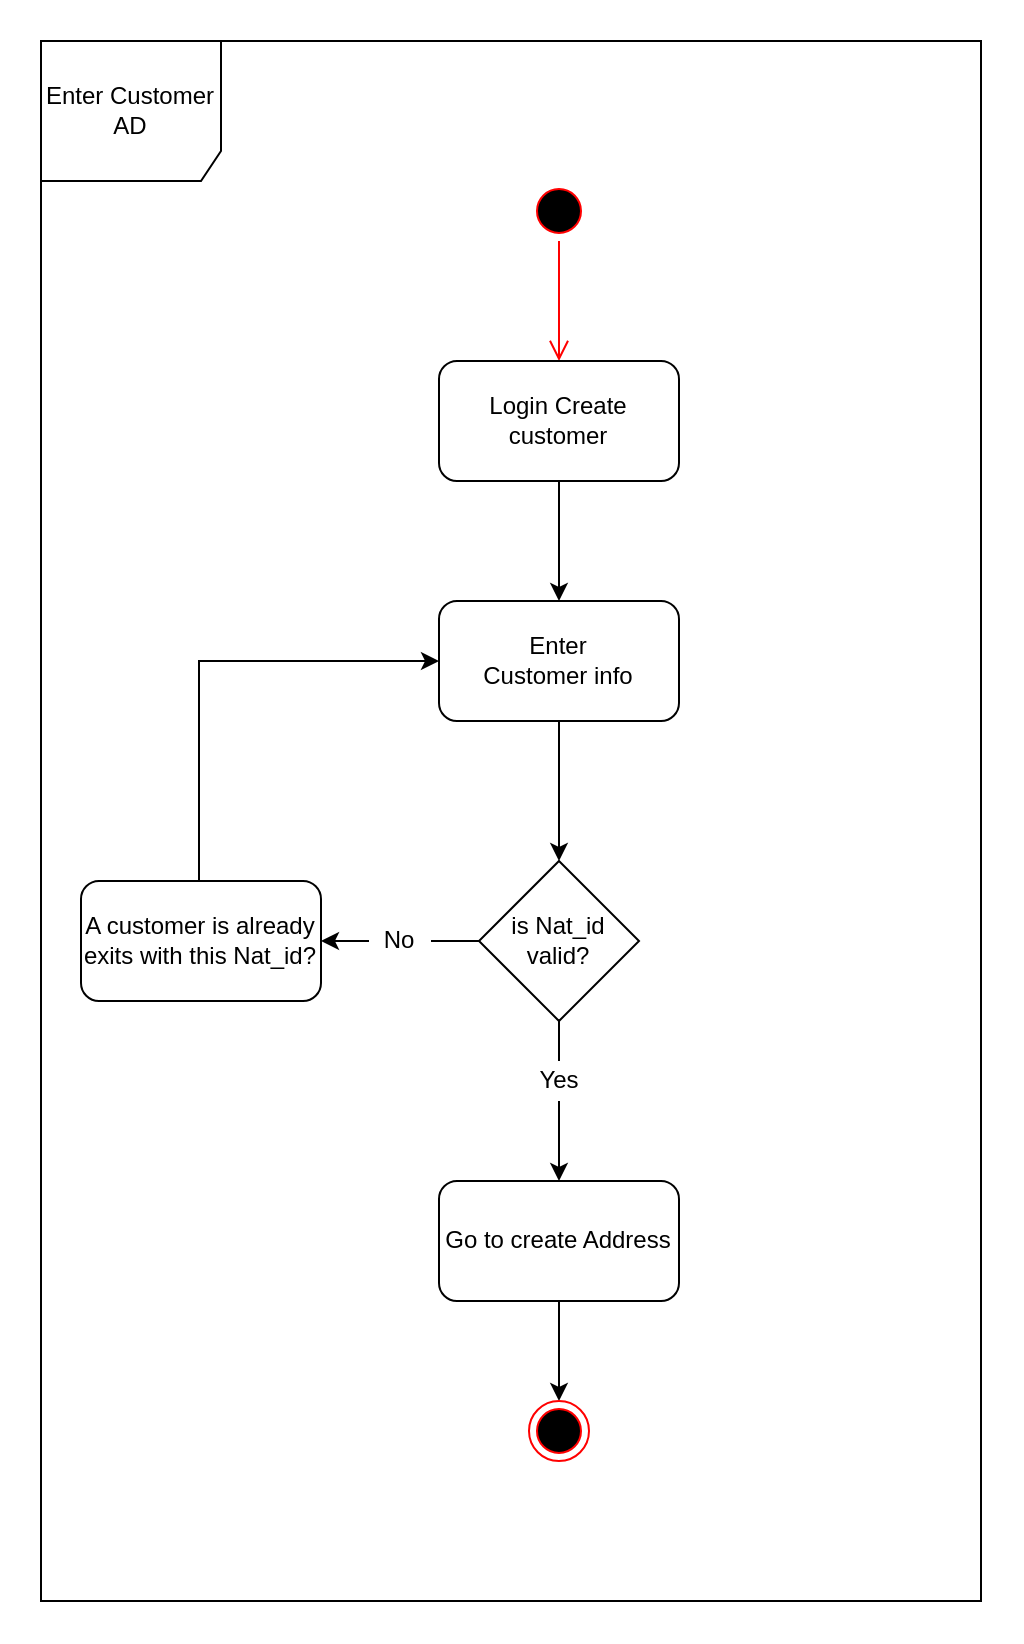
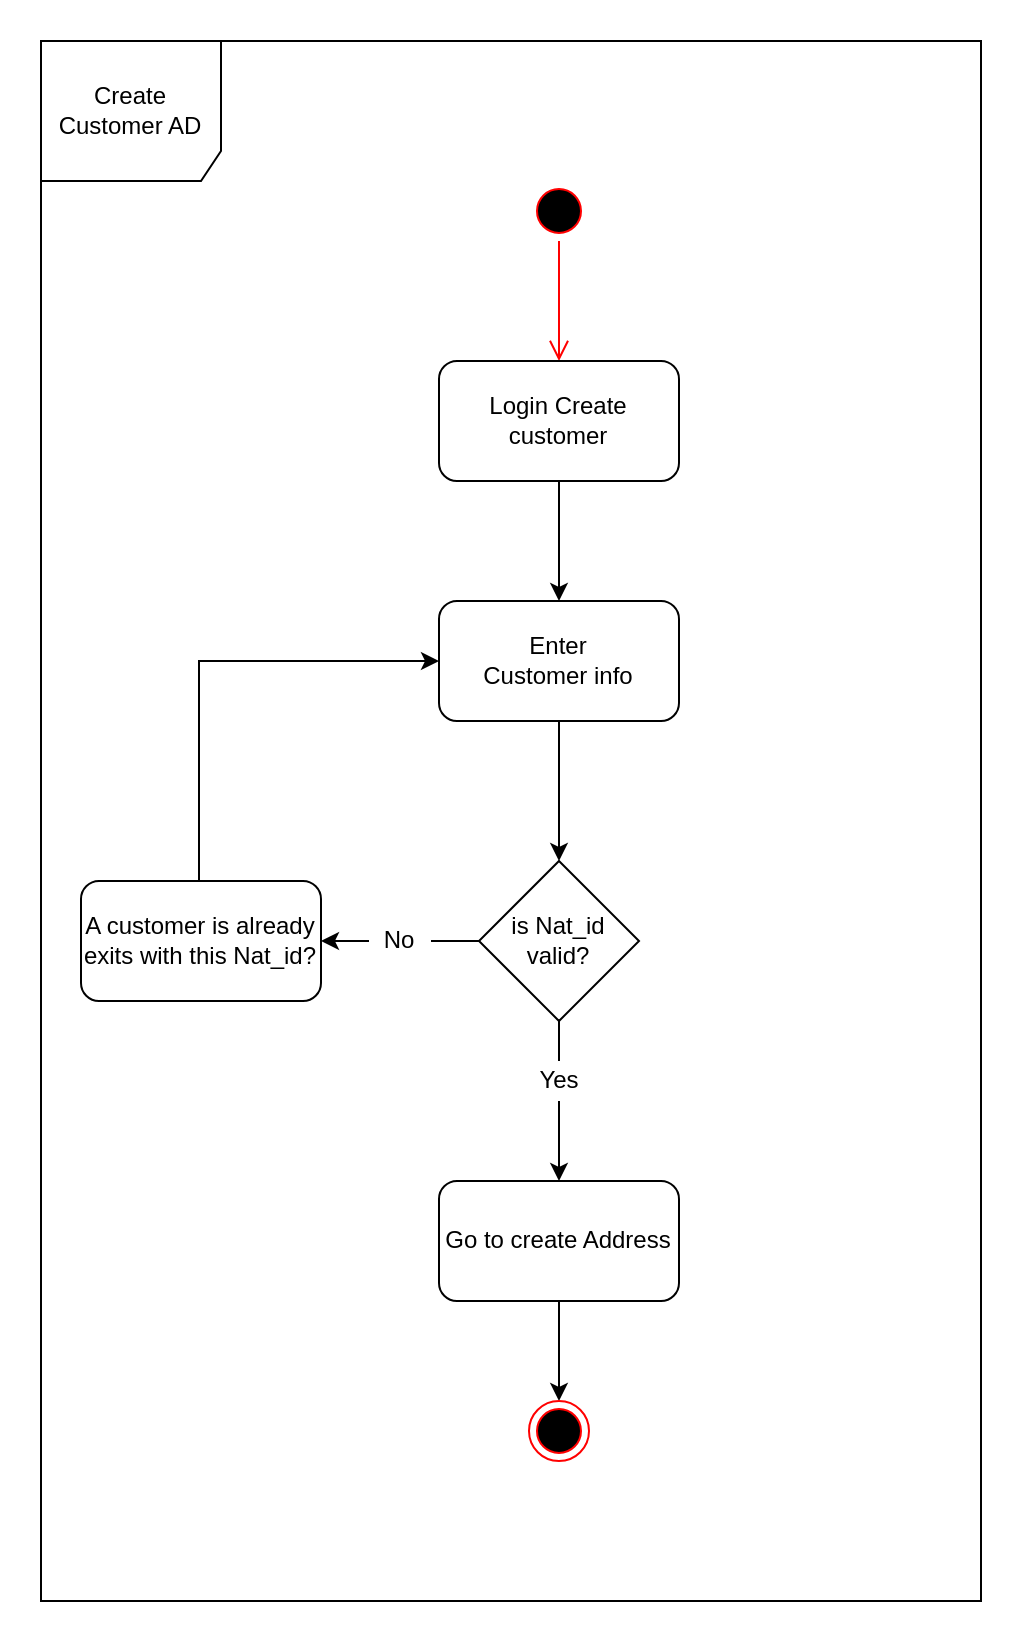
node "Enter Customer AD": label "Enter Customer AD" -> "Create Customer AD"
